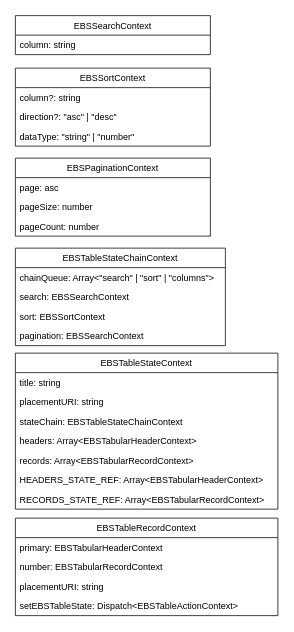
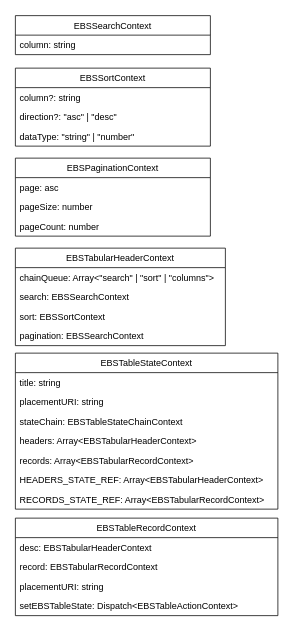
node "EBSTableStateChainContext": label "EBSTableStateChainContext" -> "EBSTabularHeaderContext"
node "primary: EBSTabularHeaderContext": label "primary: EBSTabularHeaderContext" -> "desc: EBSTabularHeaderContext"
node "number: EBSTabularRecordContext": label "number: EBSTabularRecordContext" -> "record: EBSTabularRecordContext"
